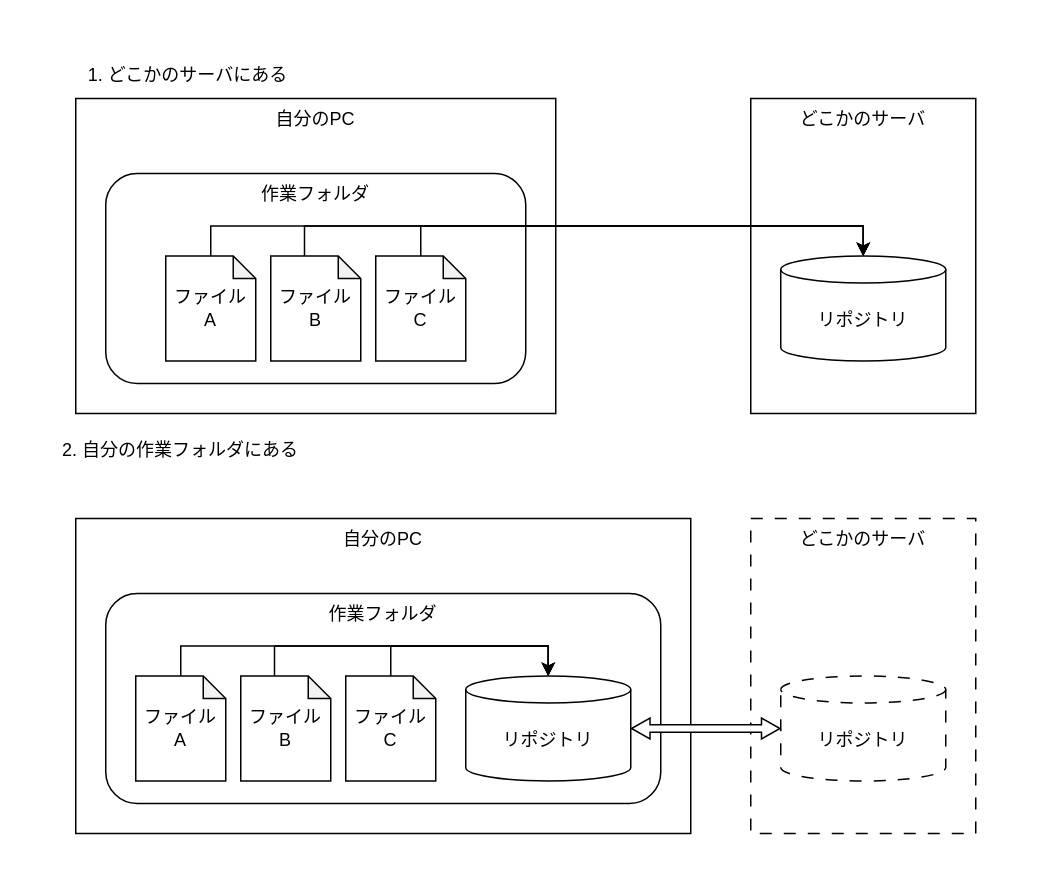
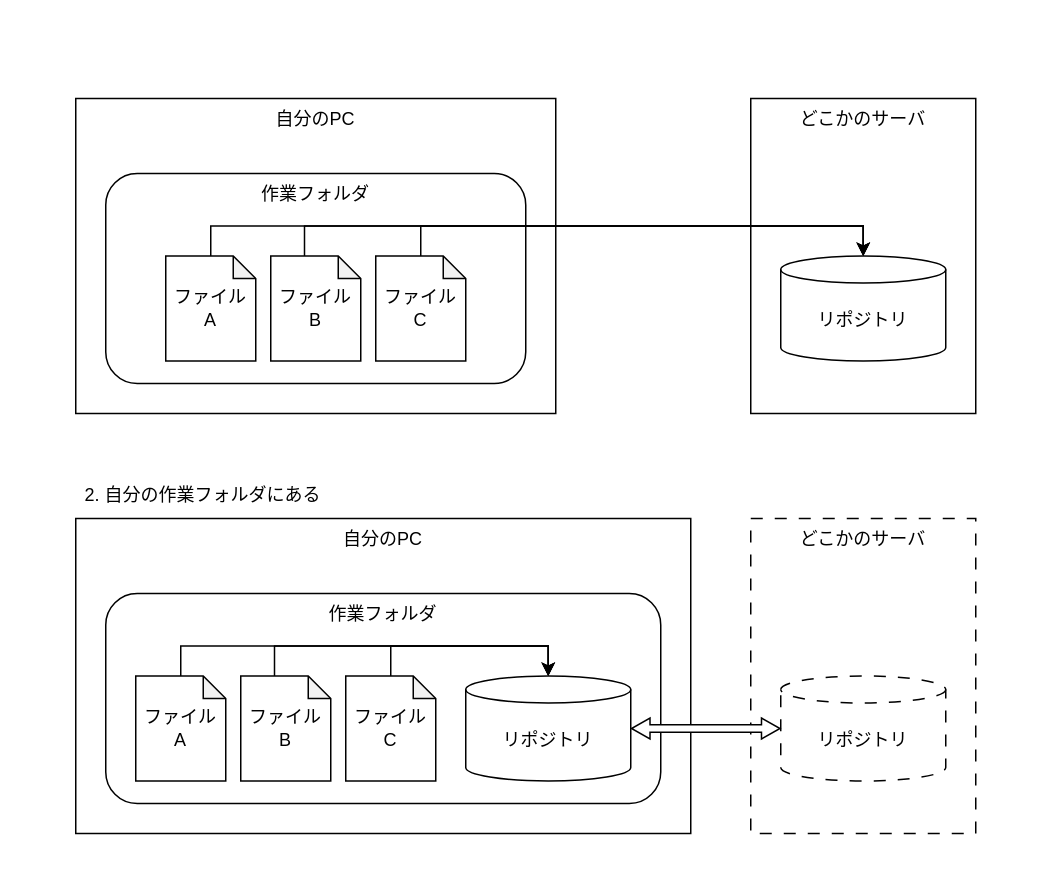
node "1. どこかのサーバにある": removed
node "2. 自分の作業フォルダにある": moved (181, 451) -> (203, 496)
